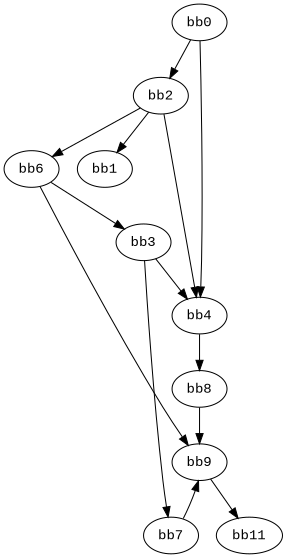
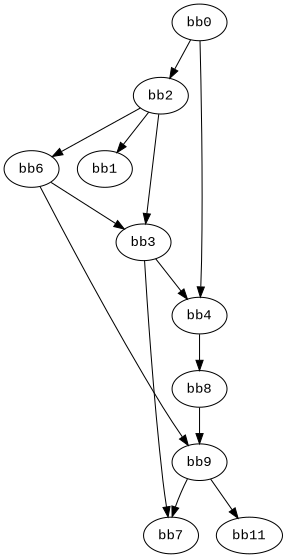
edge "bb2" -> "bb4": now "bb2" -> "bb3"
edge "bb7" -> "bb9": reversed
